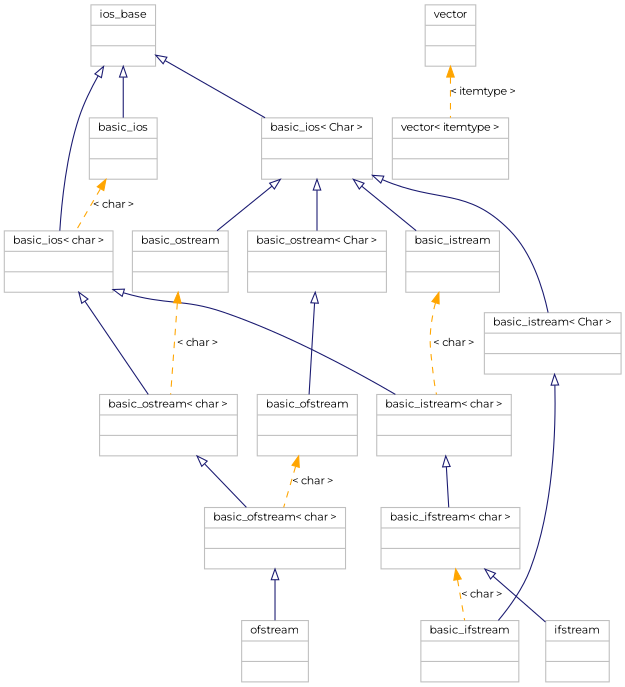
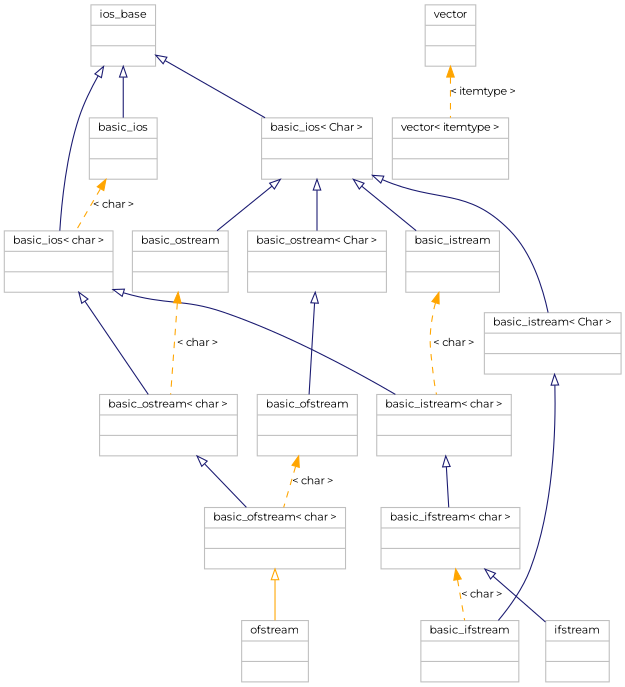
edge "ofstream" -> "basic_ofstream< char >": color midnightblue -> orange
